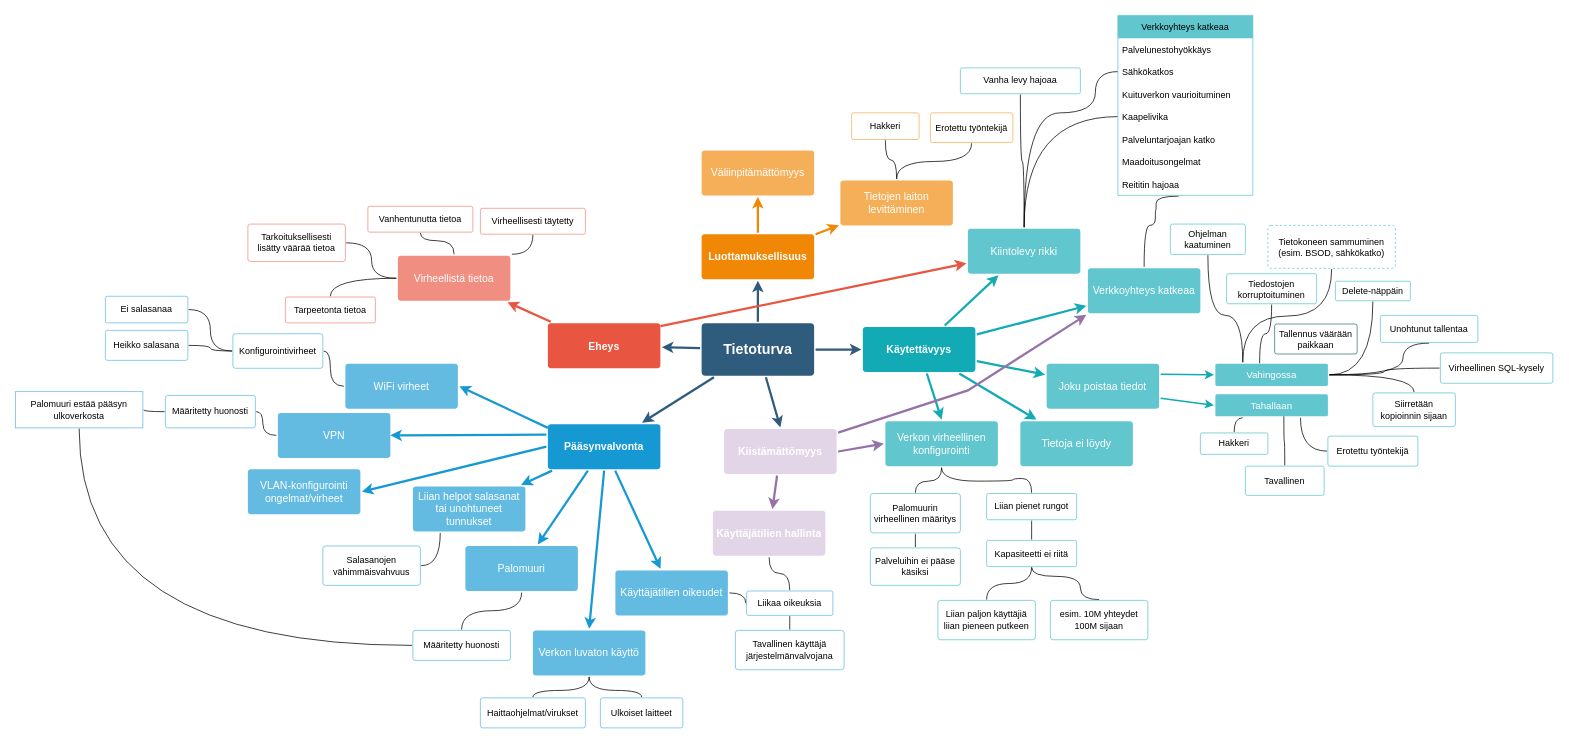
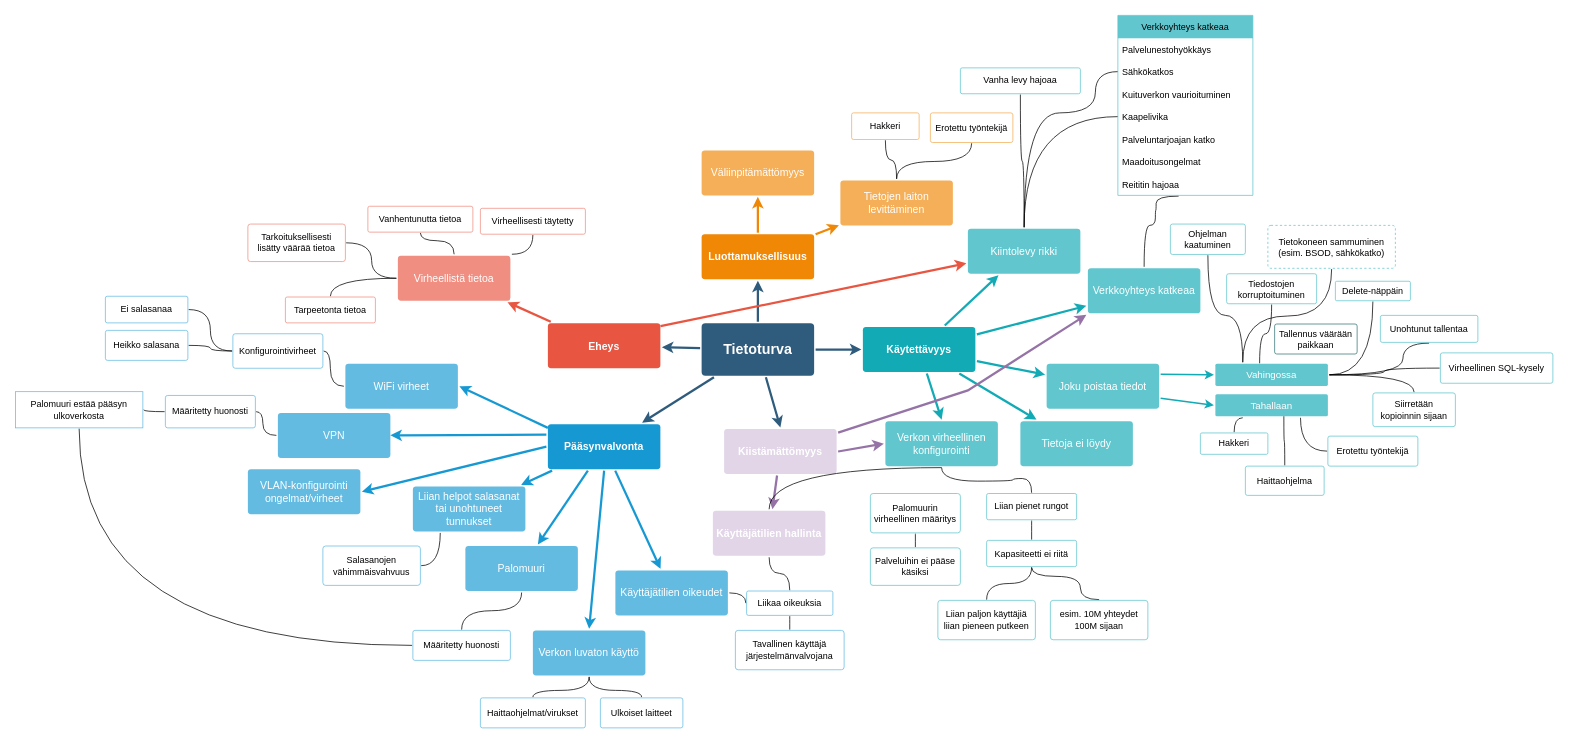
edge "Verkon virheellinen konfigurointi" -- "Palomuurin virheellinen määritys": now "Verkon virheellinen konfigurointi" -- "Käyttäjätilien hallinta"
node "Tavallinen": label "Tavallinen" -> "Haittaohjelma"
